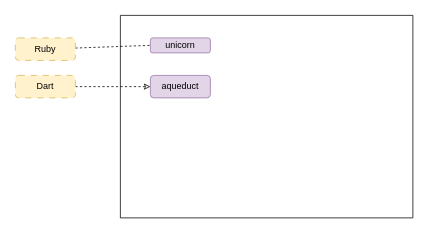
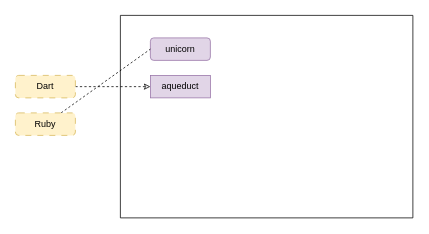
node "unicorn": size 60x15 -> 60x23
node "Ruby": moved (45, 49) -> (45, 124)
node "aqueduct": shape rounded rectangle -> rectangle
